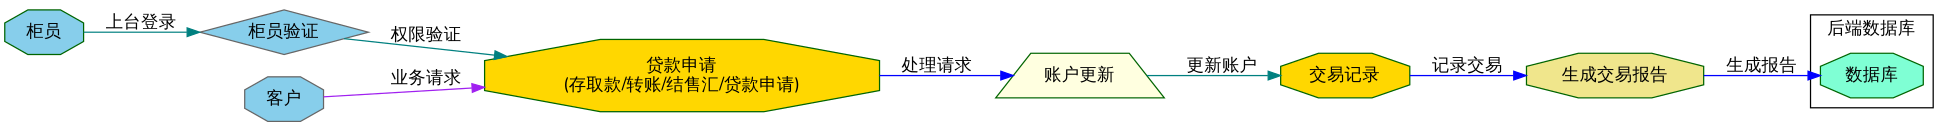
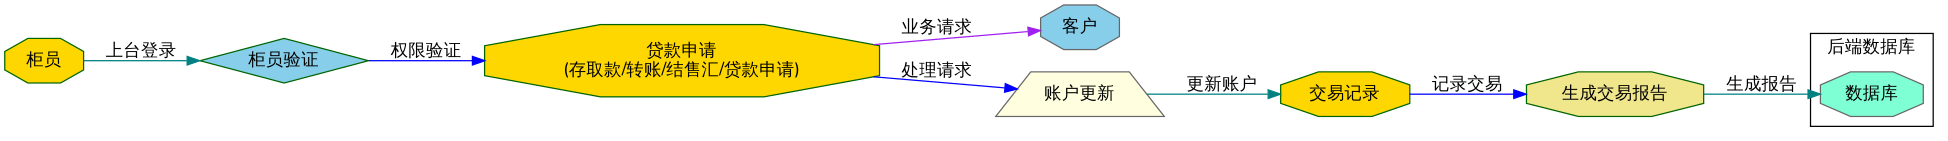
node "柜员": fillcolor skyblue -> gold
node "柜员验证": color gray40 -> darkgreen
edge "柜员验证" -> "贷款申请 (存取款/转账/结售汇/贷款申请)": color teal -> blue
node "账户更新": color darkgreen -> gray40
edge "生成交易报告" -> "数据库": color blue -> teal
node "数据库": color darkgreen -> gray40
edge "客户" -> "贷款申请 (存取款/转账/结售汇/贷款申请)": reversed
